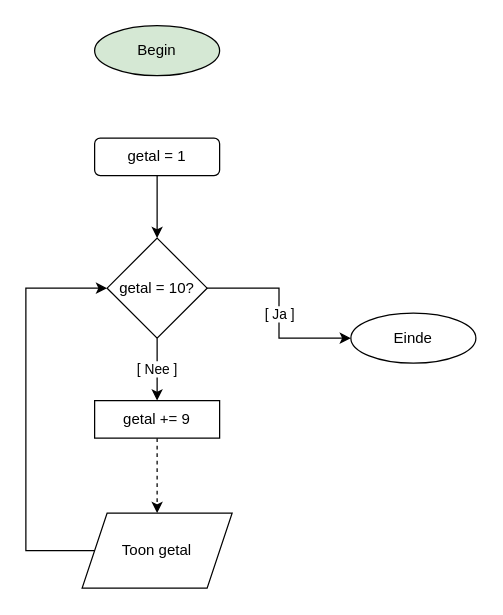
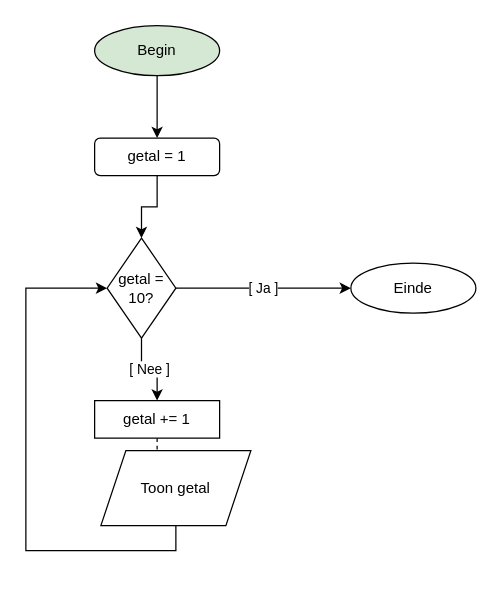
edge "Begin" -> "getal = 1": added
node "getal = 10?": size 100x100 -> 69x100
node "Einde": moved (413, 338) -> (413, 288)
node "getal += 9": label "getal += 9" -> "getal += 1"
node "Toon getal": moved (157, 551) -> (176, 488)
